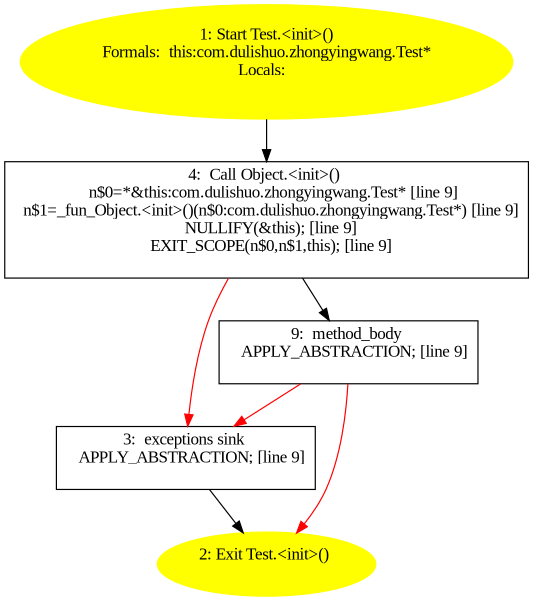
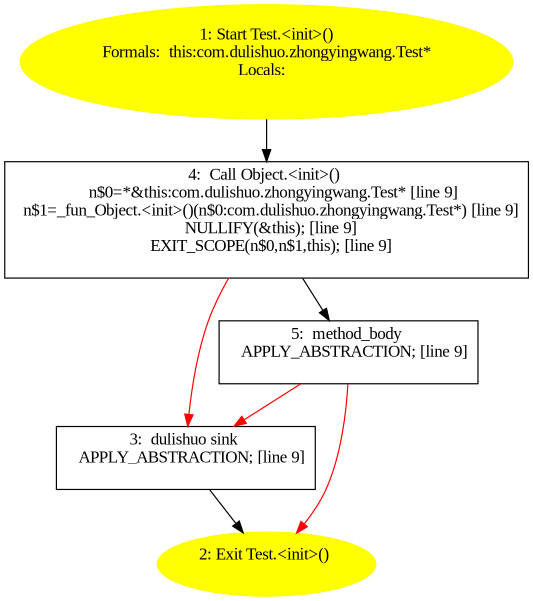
node "9:  method_body APPLY_ABSTRACTION; [line 9]": label "9:  method_body APPLY_ABSTRACTION; [line 9]" -> "5:  method_body APPLY_ABSTRACTION; [line 9]"
node "3:  exceptions sink APPLY_ABSTRACTION; [line 9]": label "3:  exceptions sink APPLY_ABSTRACTION; [line 9]" -> "3:  dulishuo sink APPLY_ABSTRACTION; [line 9]"
